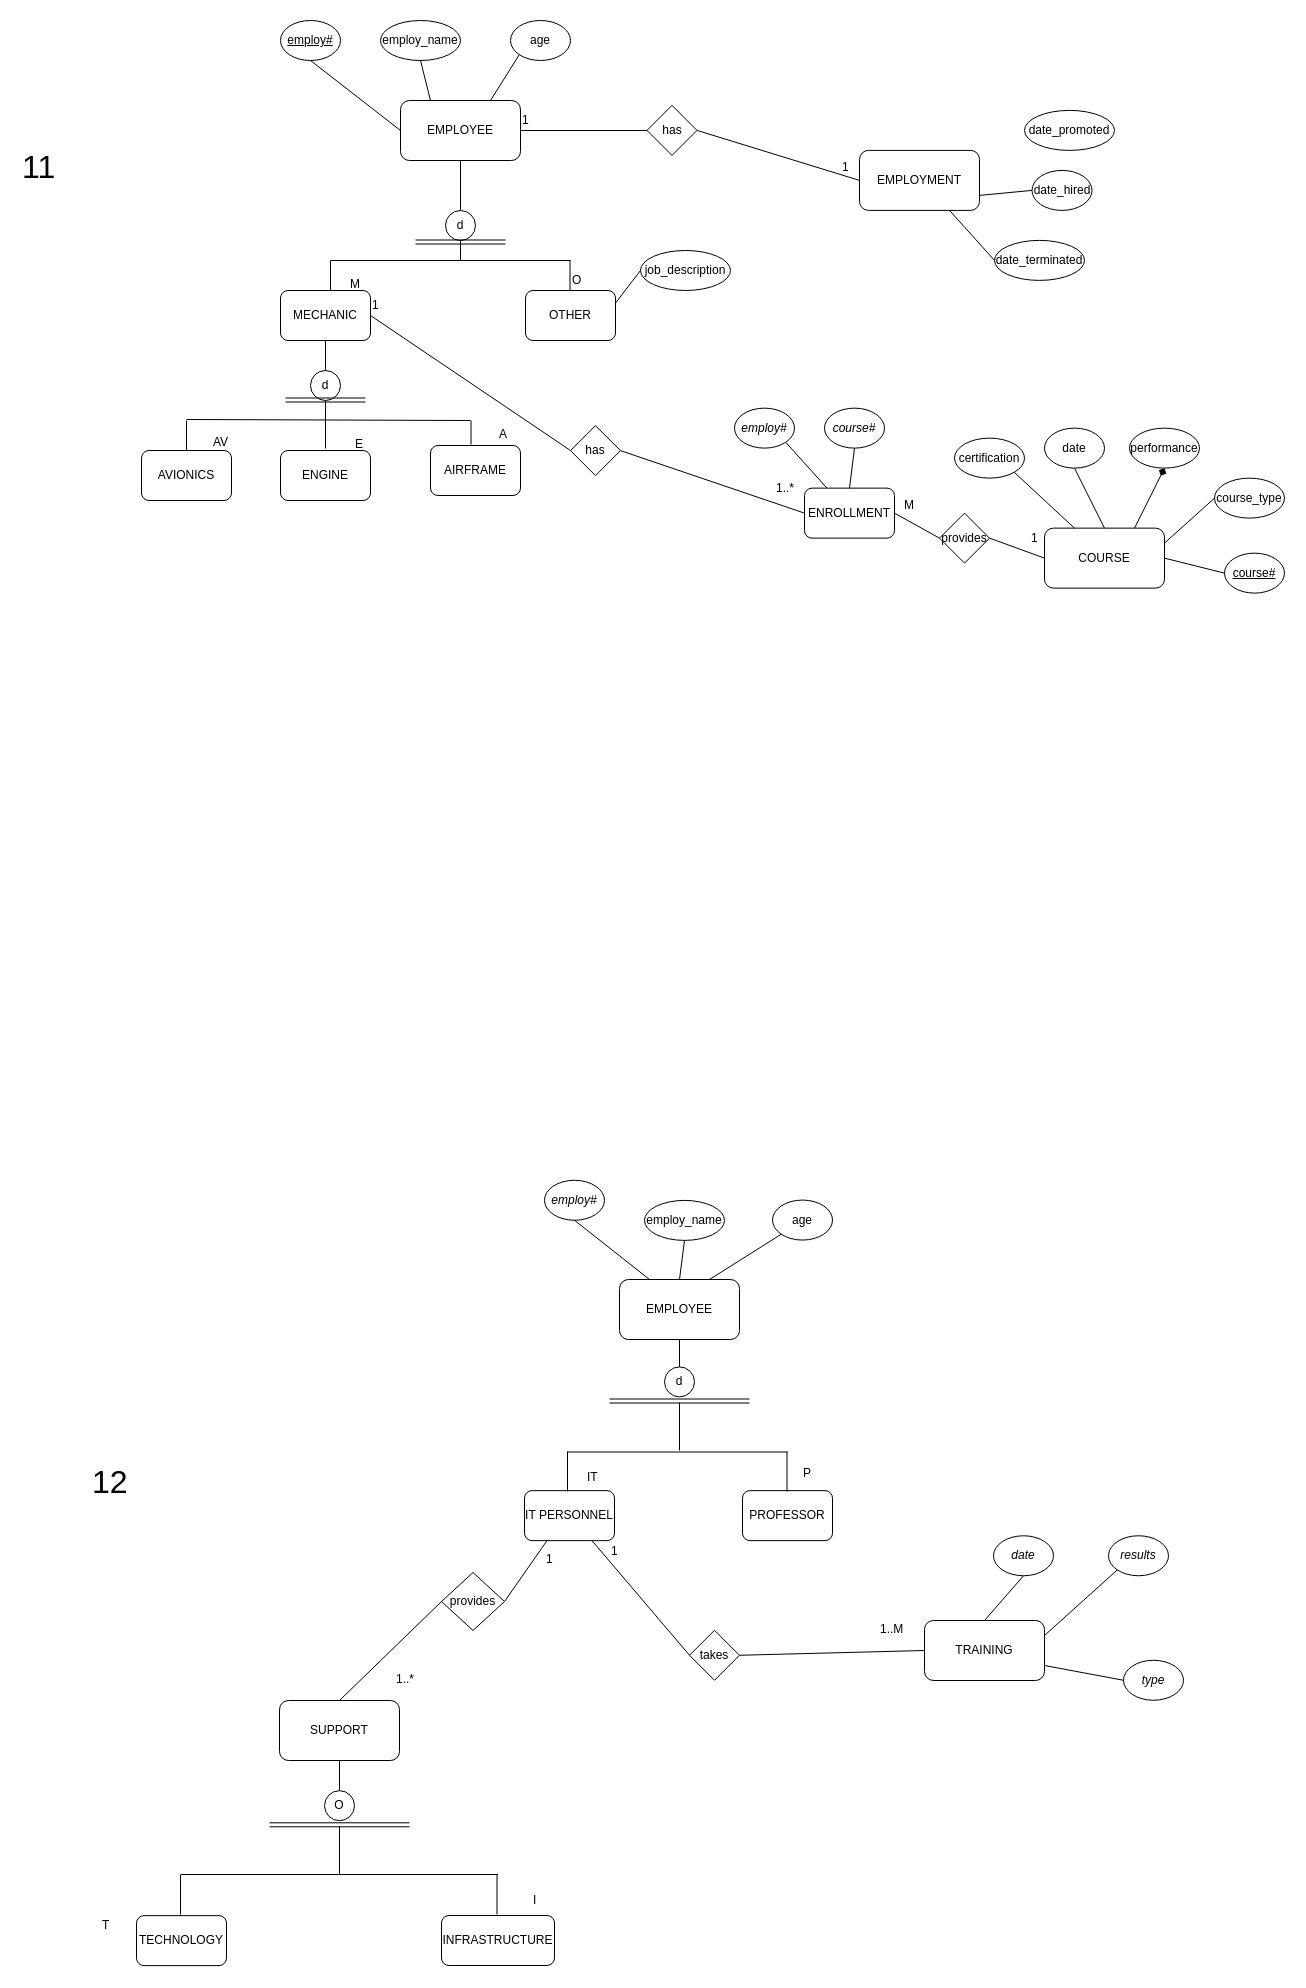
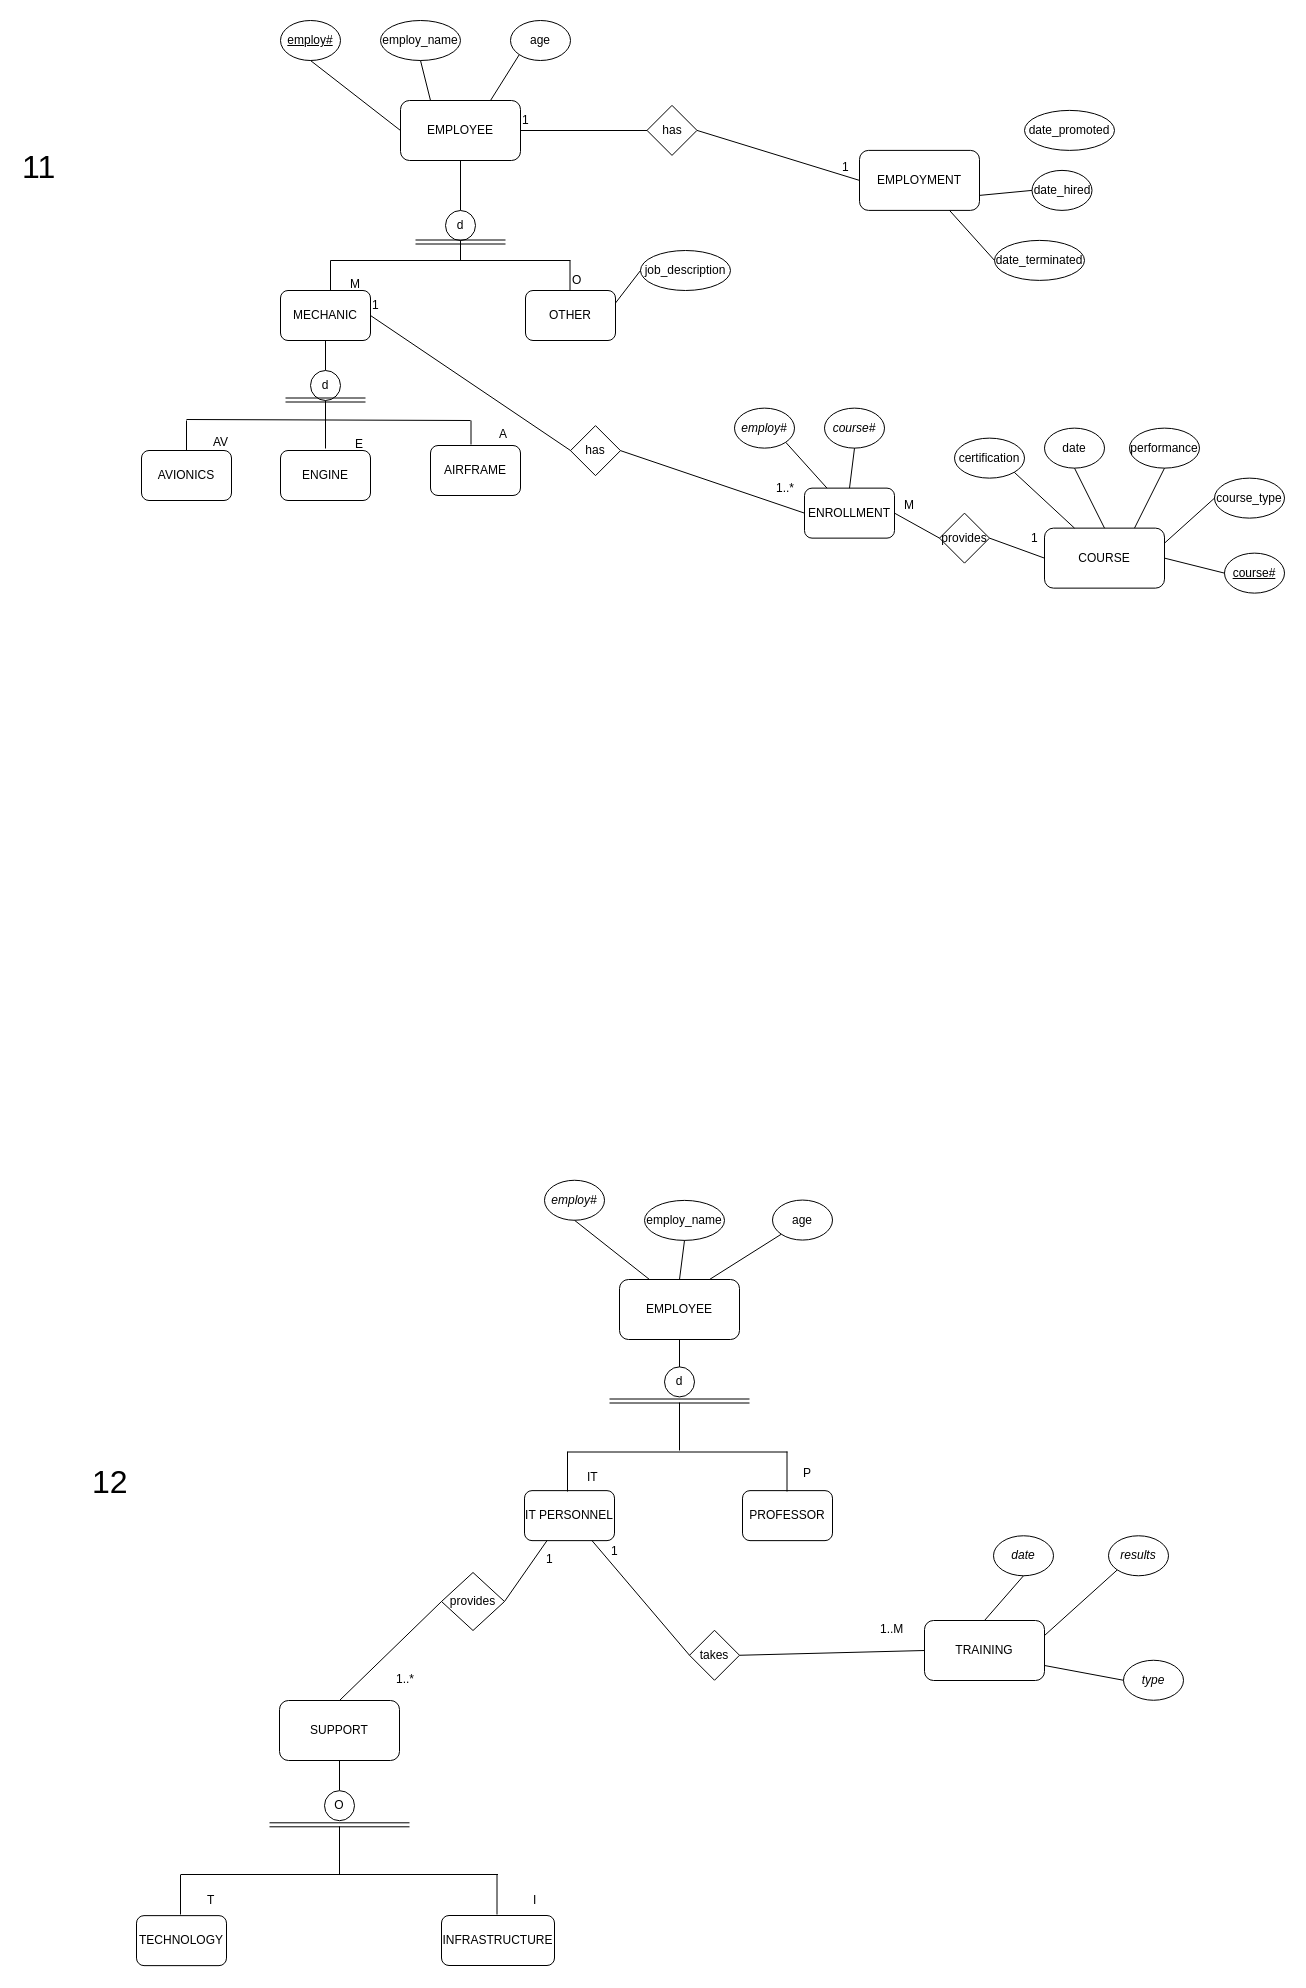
edge "COURSE" -> "performance": arrowhead diamond -> none
node "T": moved (111, 1926) -> (216, 1901)
